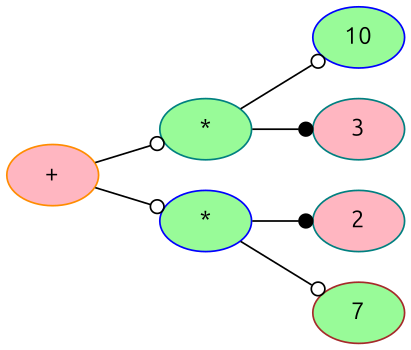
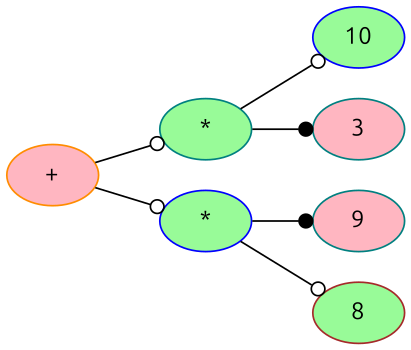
node "2": label "2" -> "9"
node "7": label "7" -> "8"
